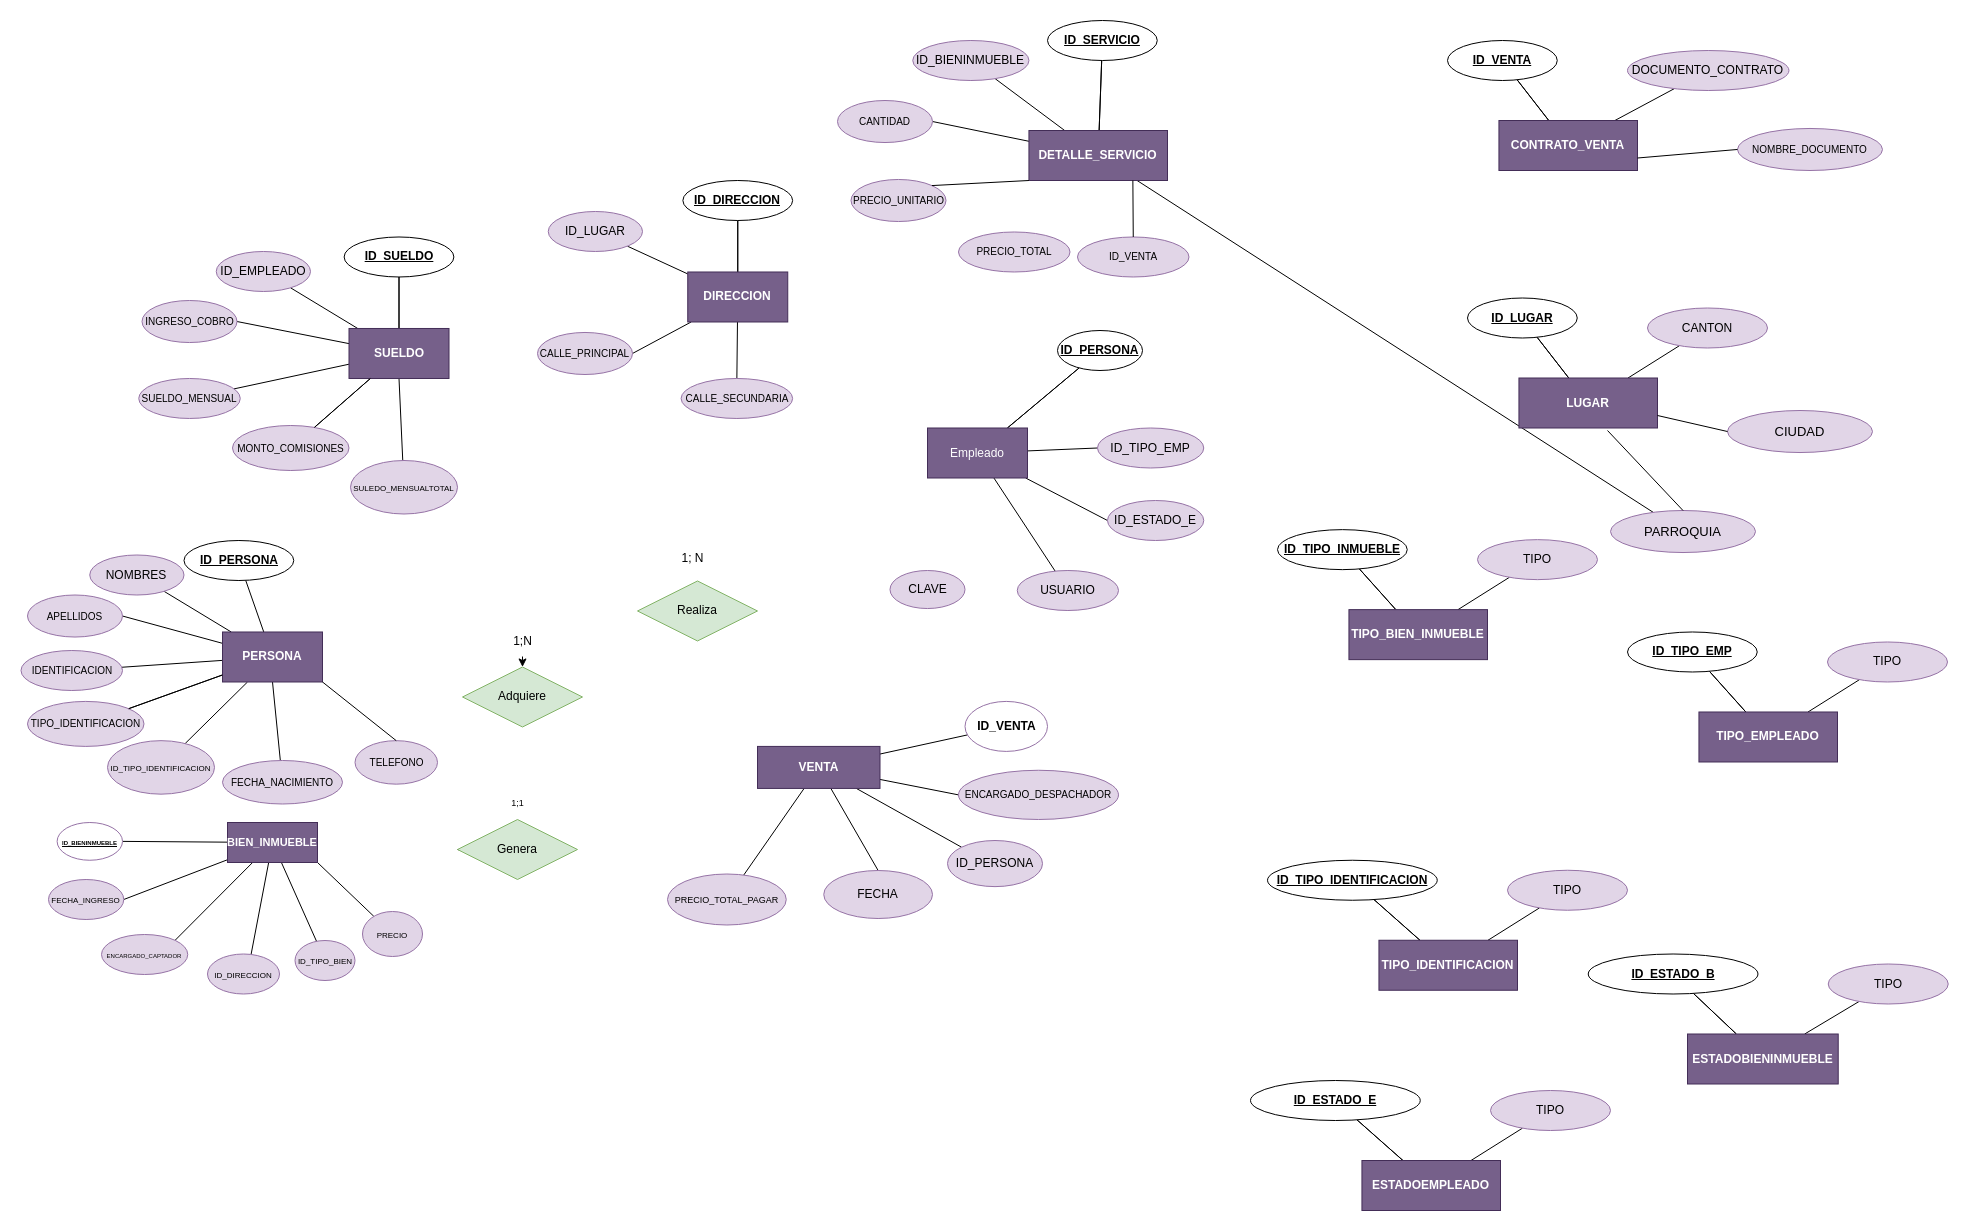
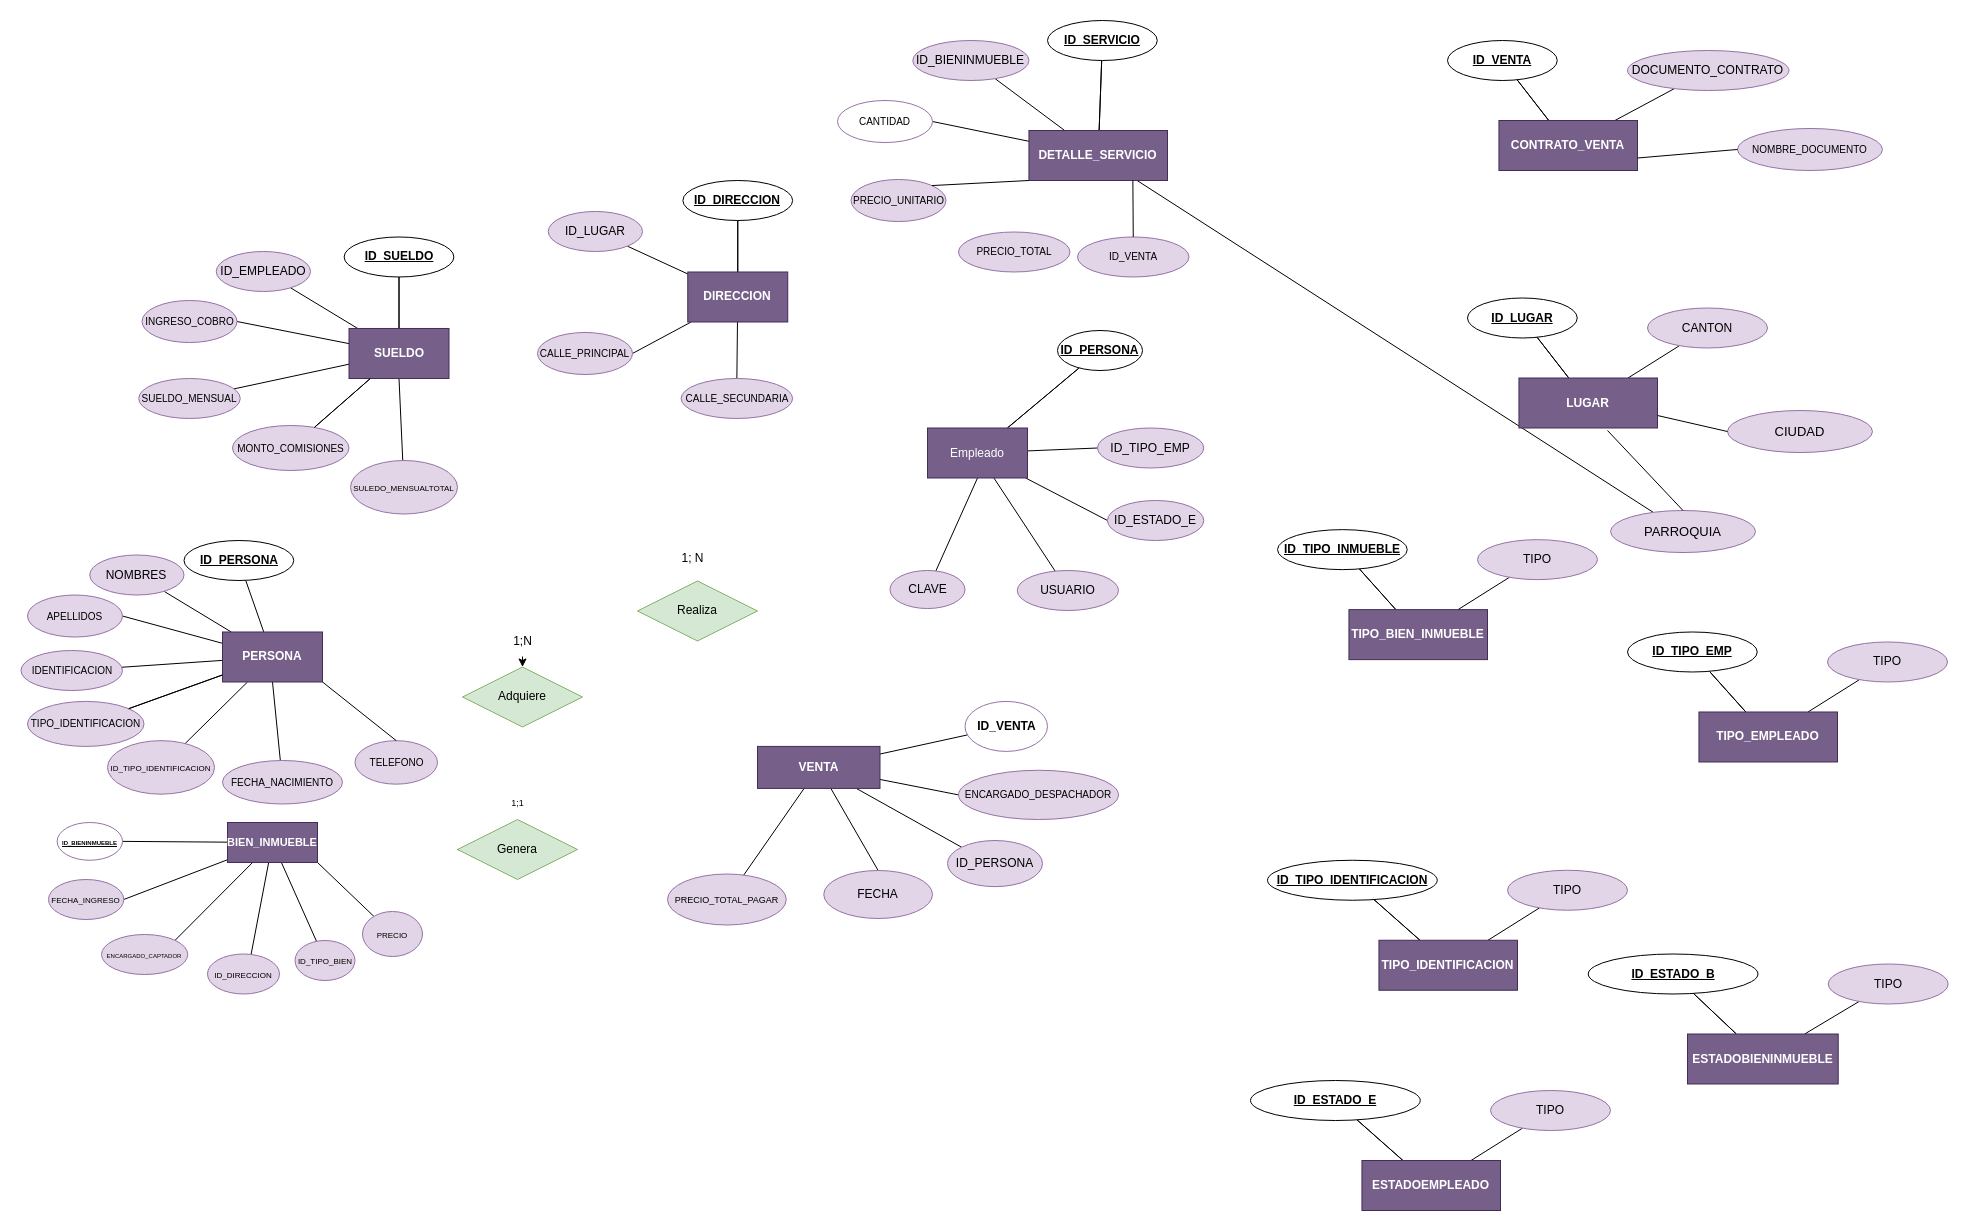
node "CANTIDAD": fillcolor #e1d5e7 -> #ffffff
edge "Empleado" -- "CLAVE": added
